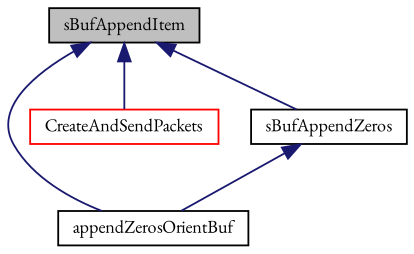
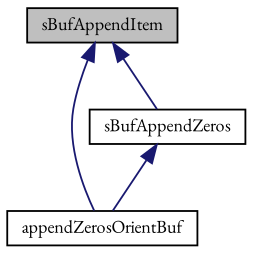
node "CreateAndSendPackets": removed
